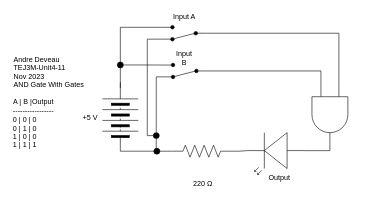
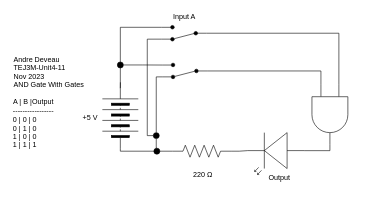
node "Input B": removed
node "220 Ω": moved (203, 185) -> (203, 176)
